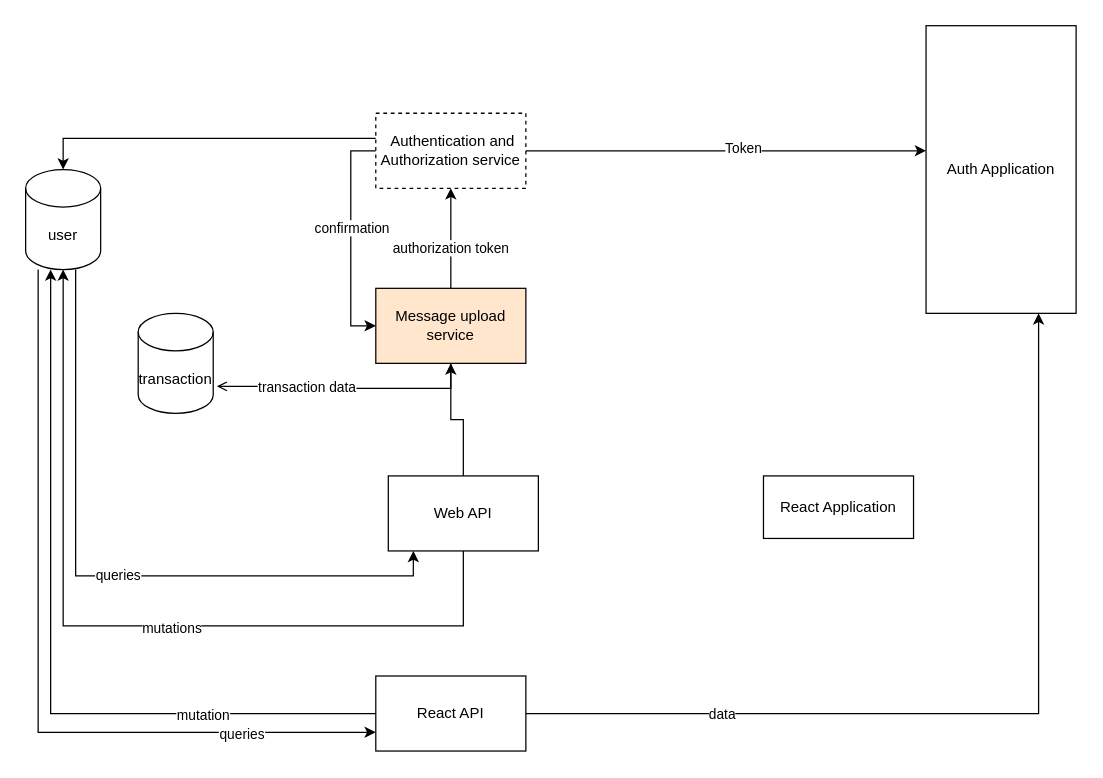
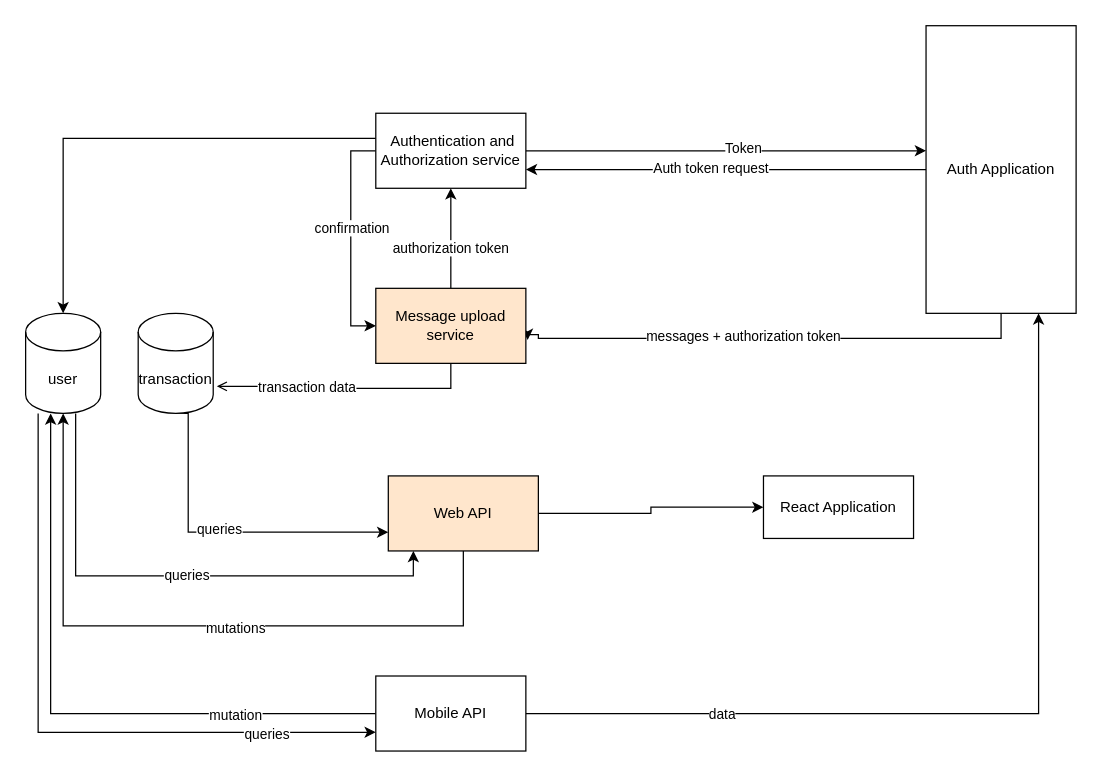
node "Authentication and Authorization service": style dashed -> solid
edge "Auth Application" -> "Authentication and Authorization service": added, label "Auth token request"
node "user": moved (63, 219) -> (63, 363)
edge "Auth Application" -> "Message upload service": added, label "messages + authorization token"
edge "Web API" -> "Message upload service": now "Web API" -> "React Application"
node "Web API": fillcolor #ffffff -> #ffe6cc
edge "transaction" -> "Web API": added, label "queries"
node "React API": label "React API" -> "Mobile API"
